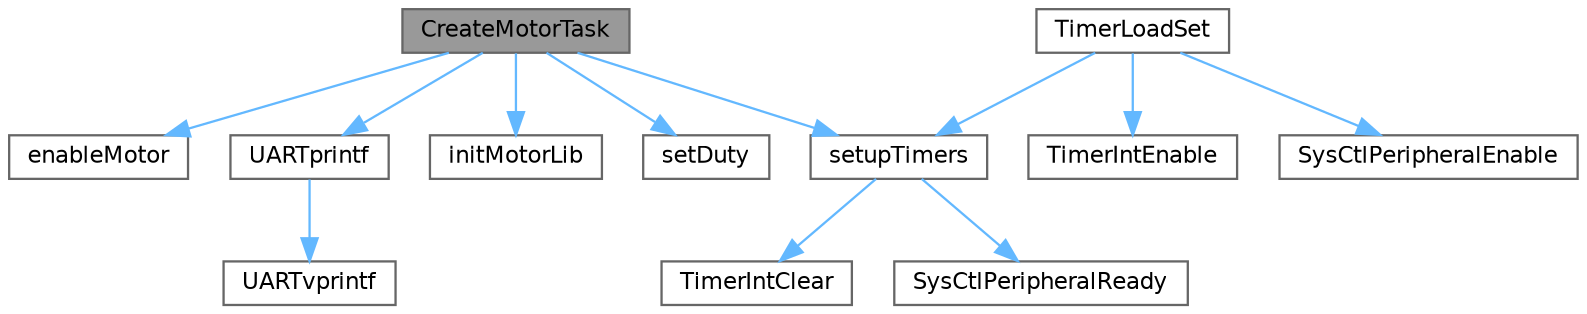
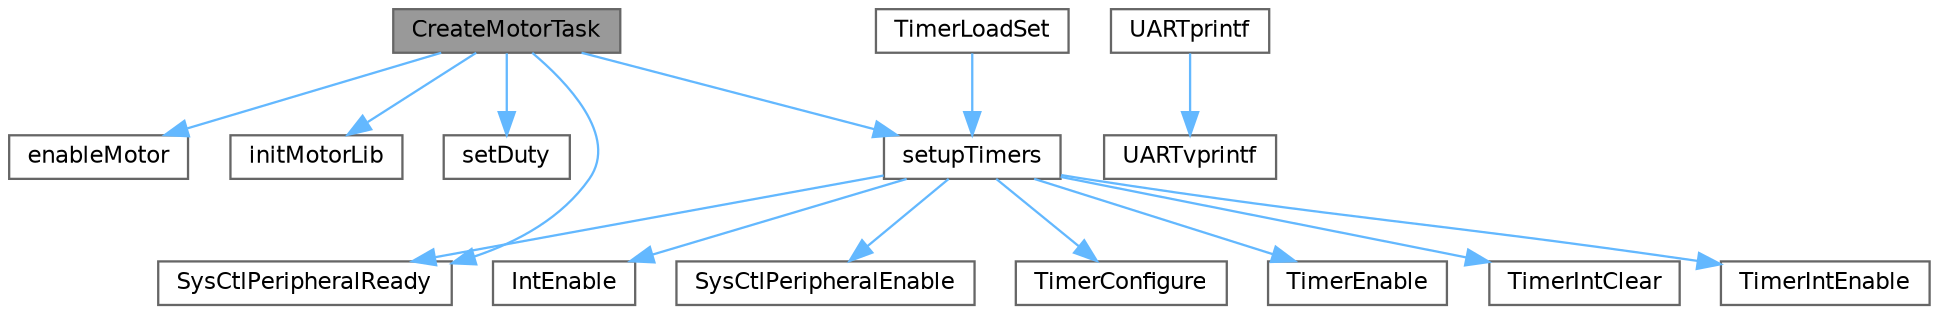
edge "TimerLoadSet" -> "TimerIntEnable": now "setupTimers" -> "TimerIntEnable"
edge "CreateMotorTask" -> "UARTprintf": now "CreateMotorTask" -> "SysCtlPeripheralReady"
edge "TimerLoadSet" -> "SysCtlPeripheralEnable": now "setupTimers" -> "SysCtlPeripheralEnable"
node "IntEnable": added
node "TimerConfigure": added
node "TimerEnable": added
